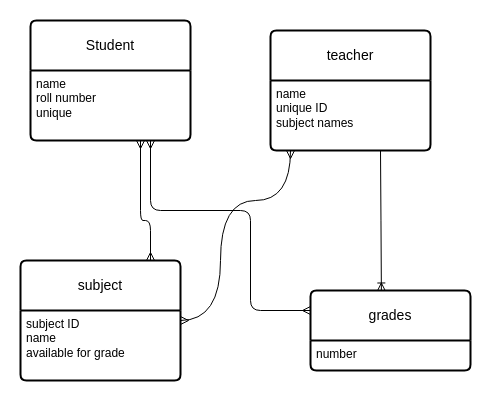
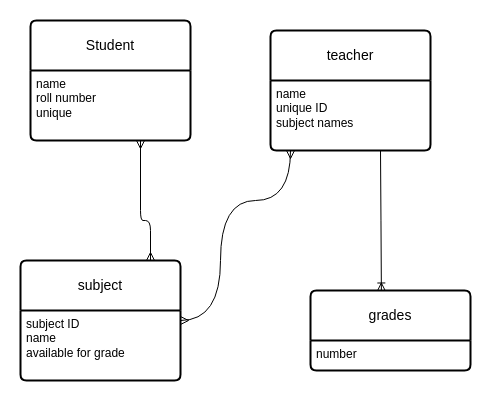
edge "Student" -- "grades": removed
